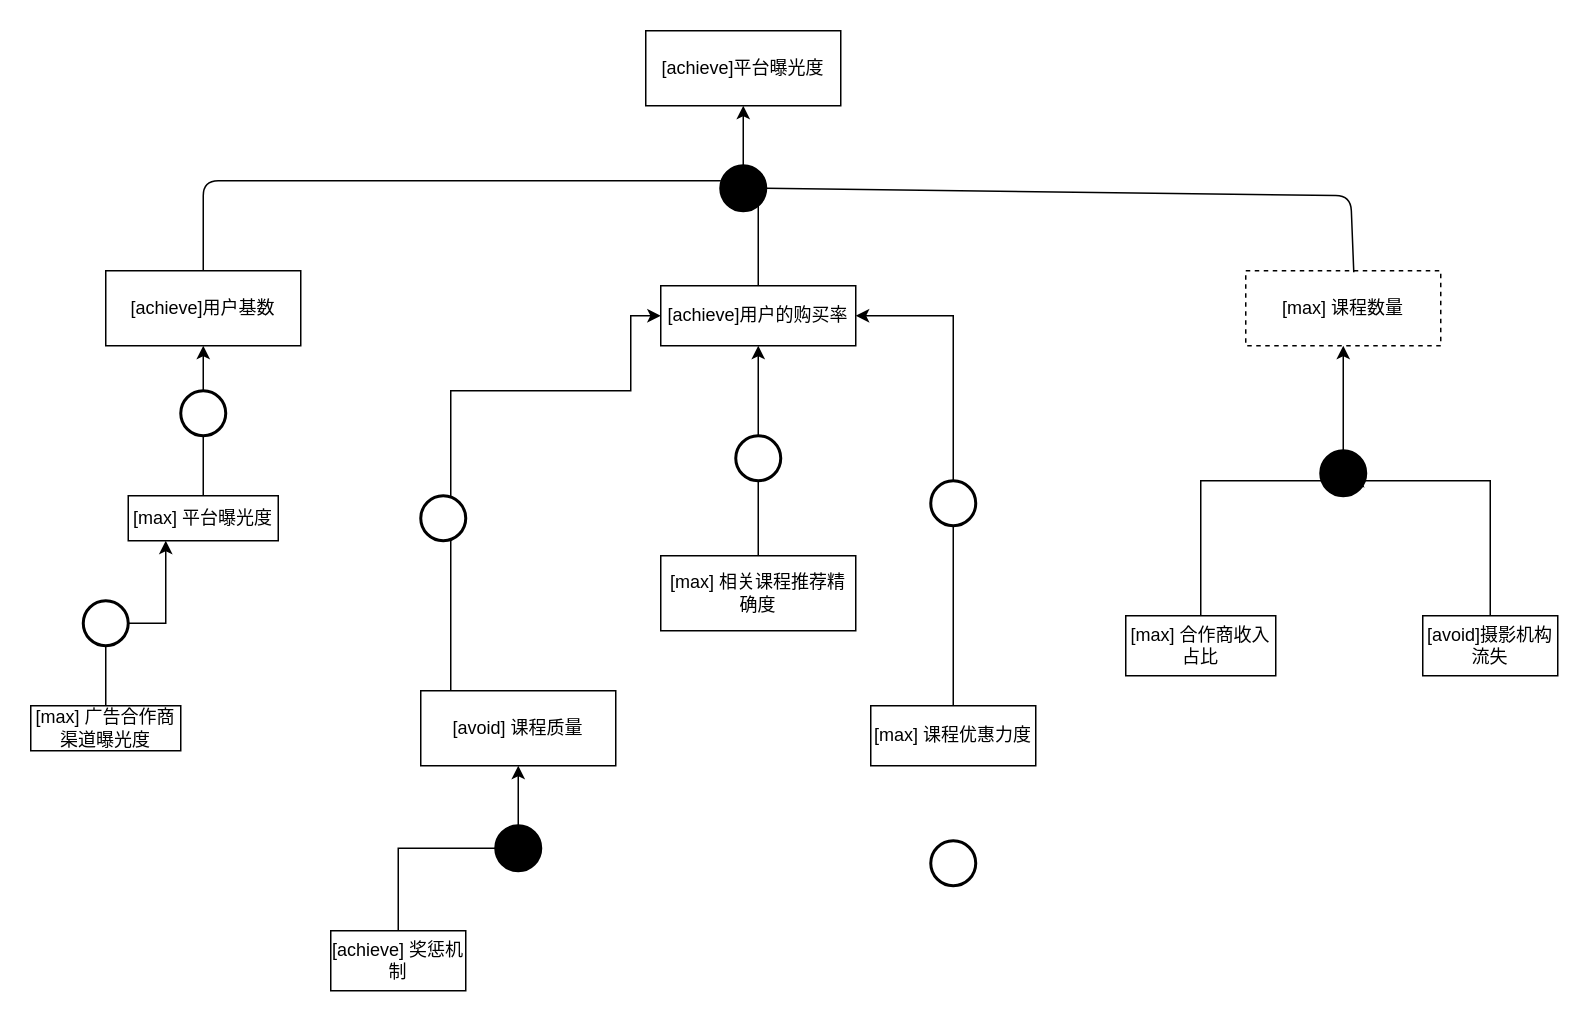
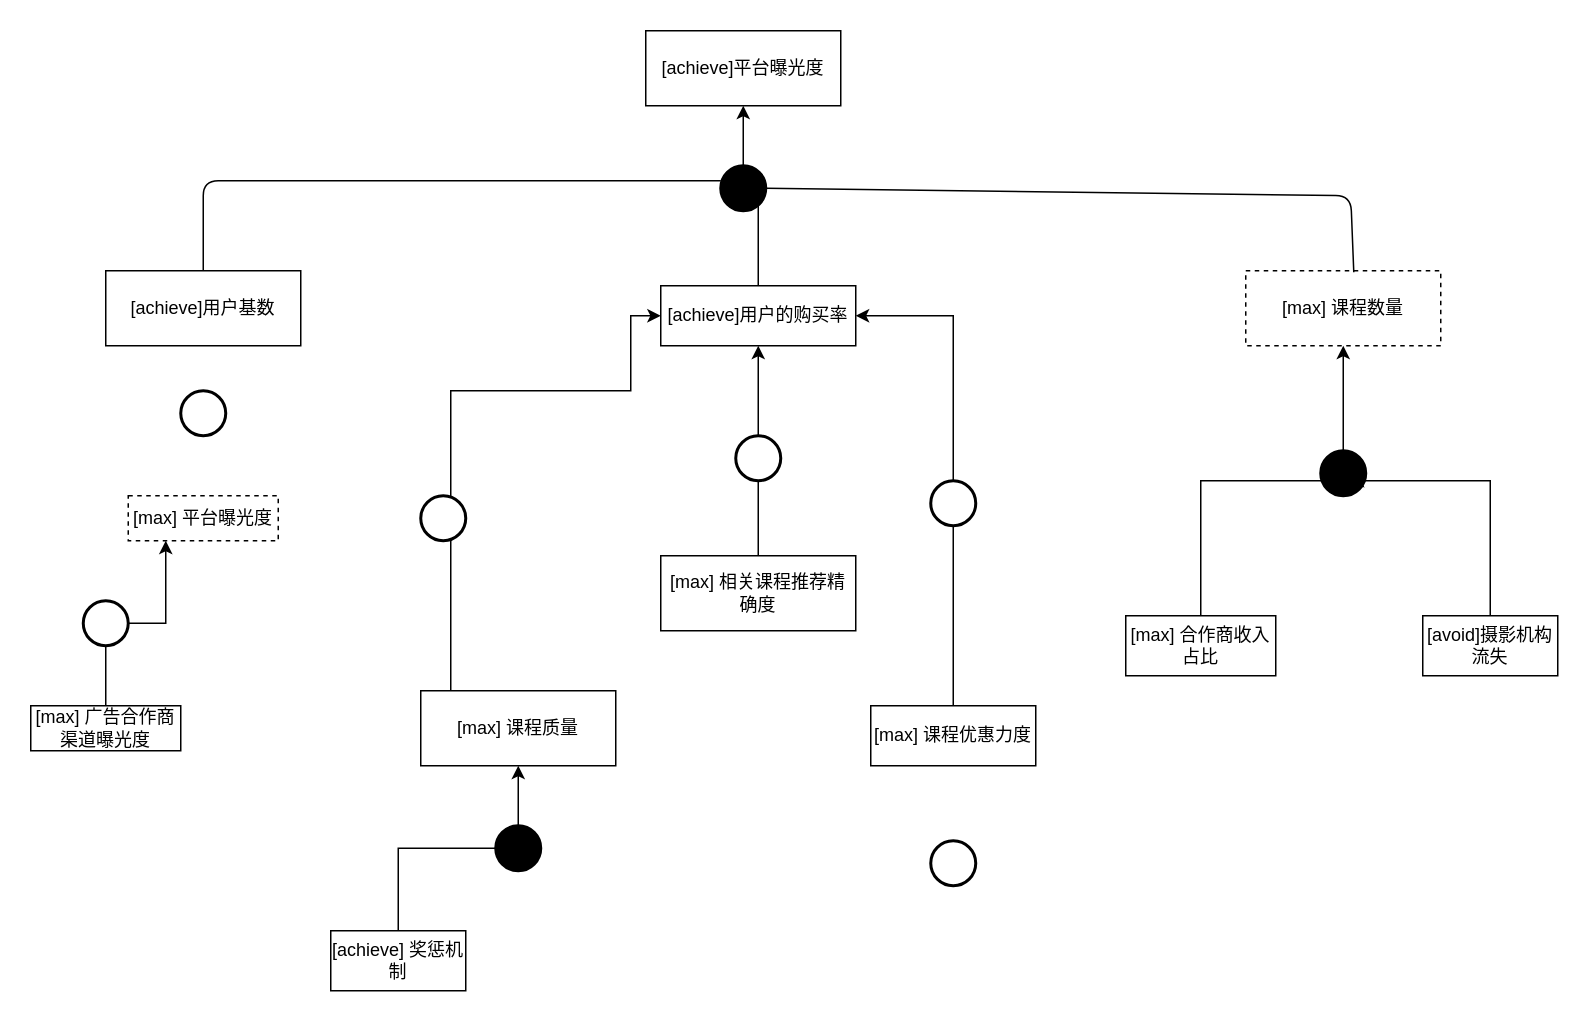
edge "[max] 平台曝光度" -> "[achieve]用户基数": removed
node "[max] 平台曝光度": style solid -> dashed
node "[avoid] 课程质量": label "[avoid] 课程质量" -> "[max] 课程质量"
